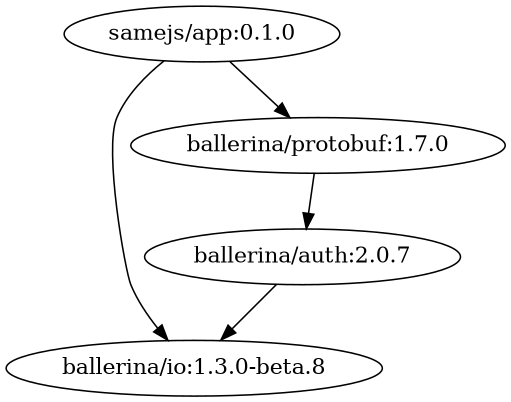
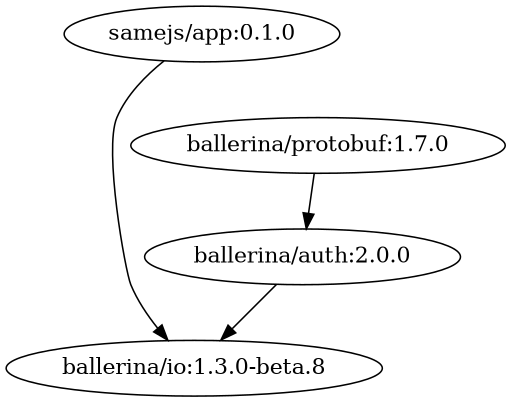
edge "samejs/app:0.1.0" -> "ballerina/protobuf:1.7.0": removed
node "ballerina/auth:2.0.7": label "ballerina/auth:2.0.7" -> "ballerina/auth:2.0.0"
